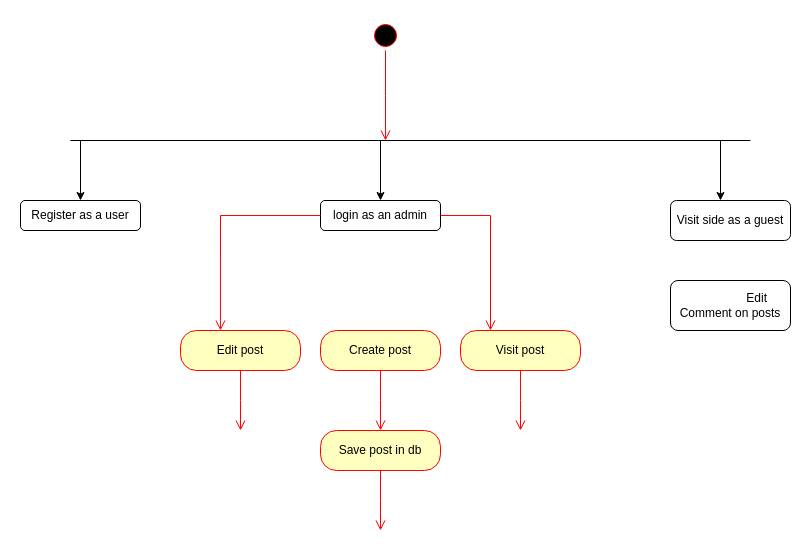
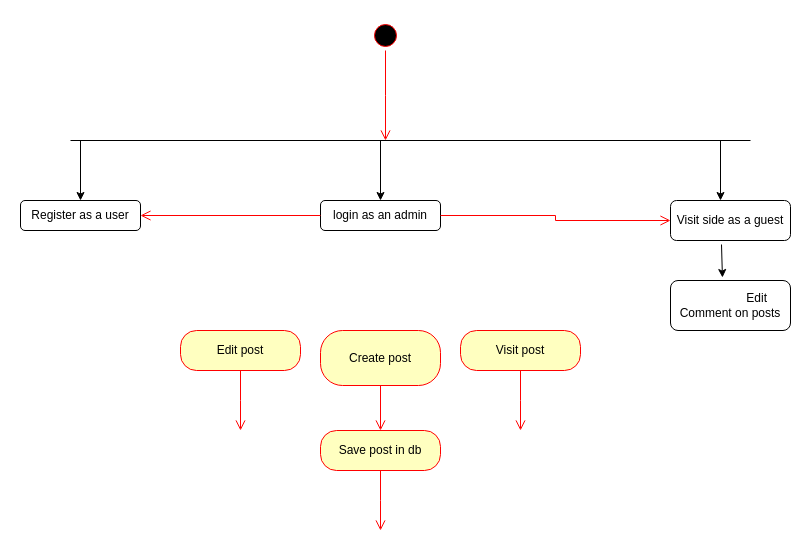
edge "Visit side as a guest" -> "Edit Comment on posts": added
edge "login as an admin" -> "Edit post": now "login as an admin" -> "Visit side as a guest"
edge "login as an admin" -> "Visit post": now "login as an admin" -> "Register as a user"
node "Create post": size 120x40 -> 120x55
